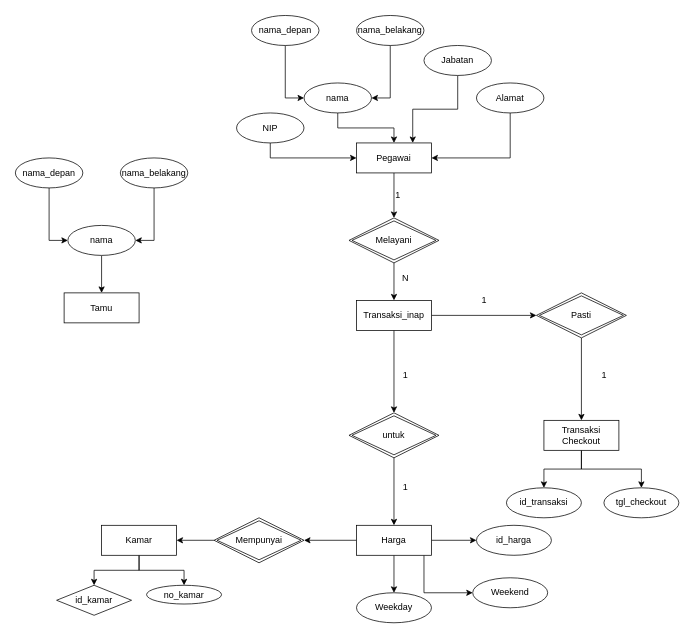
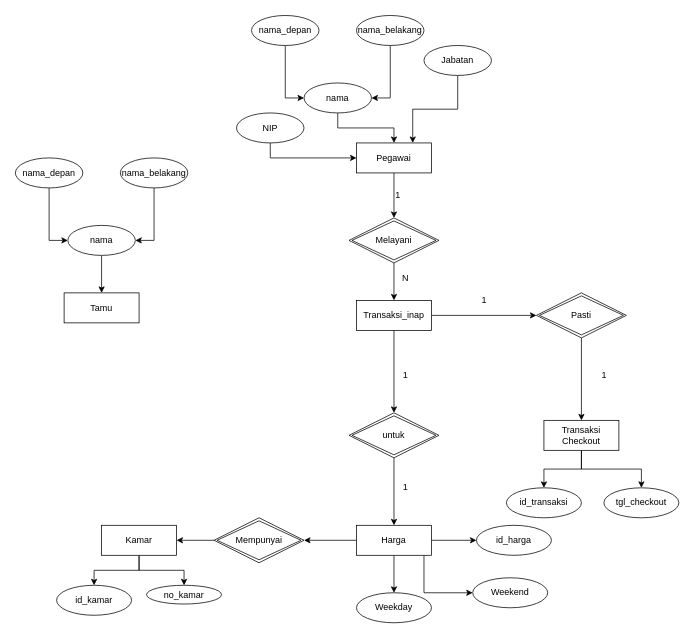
node "Alamat": removed
edge "Alamat" -> "Pegawai": removed
node "id_kamar": shape diamond -> ellipse
